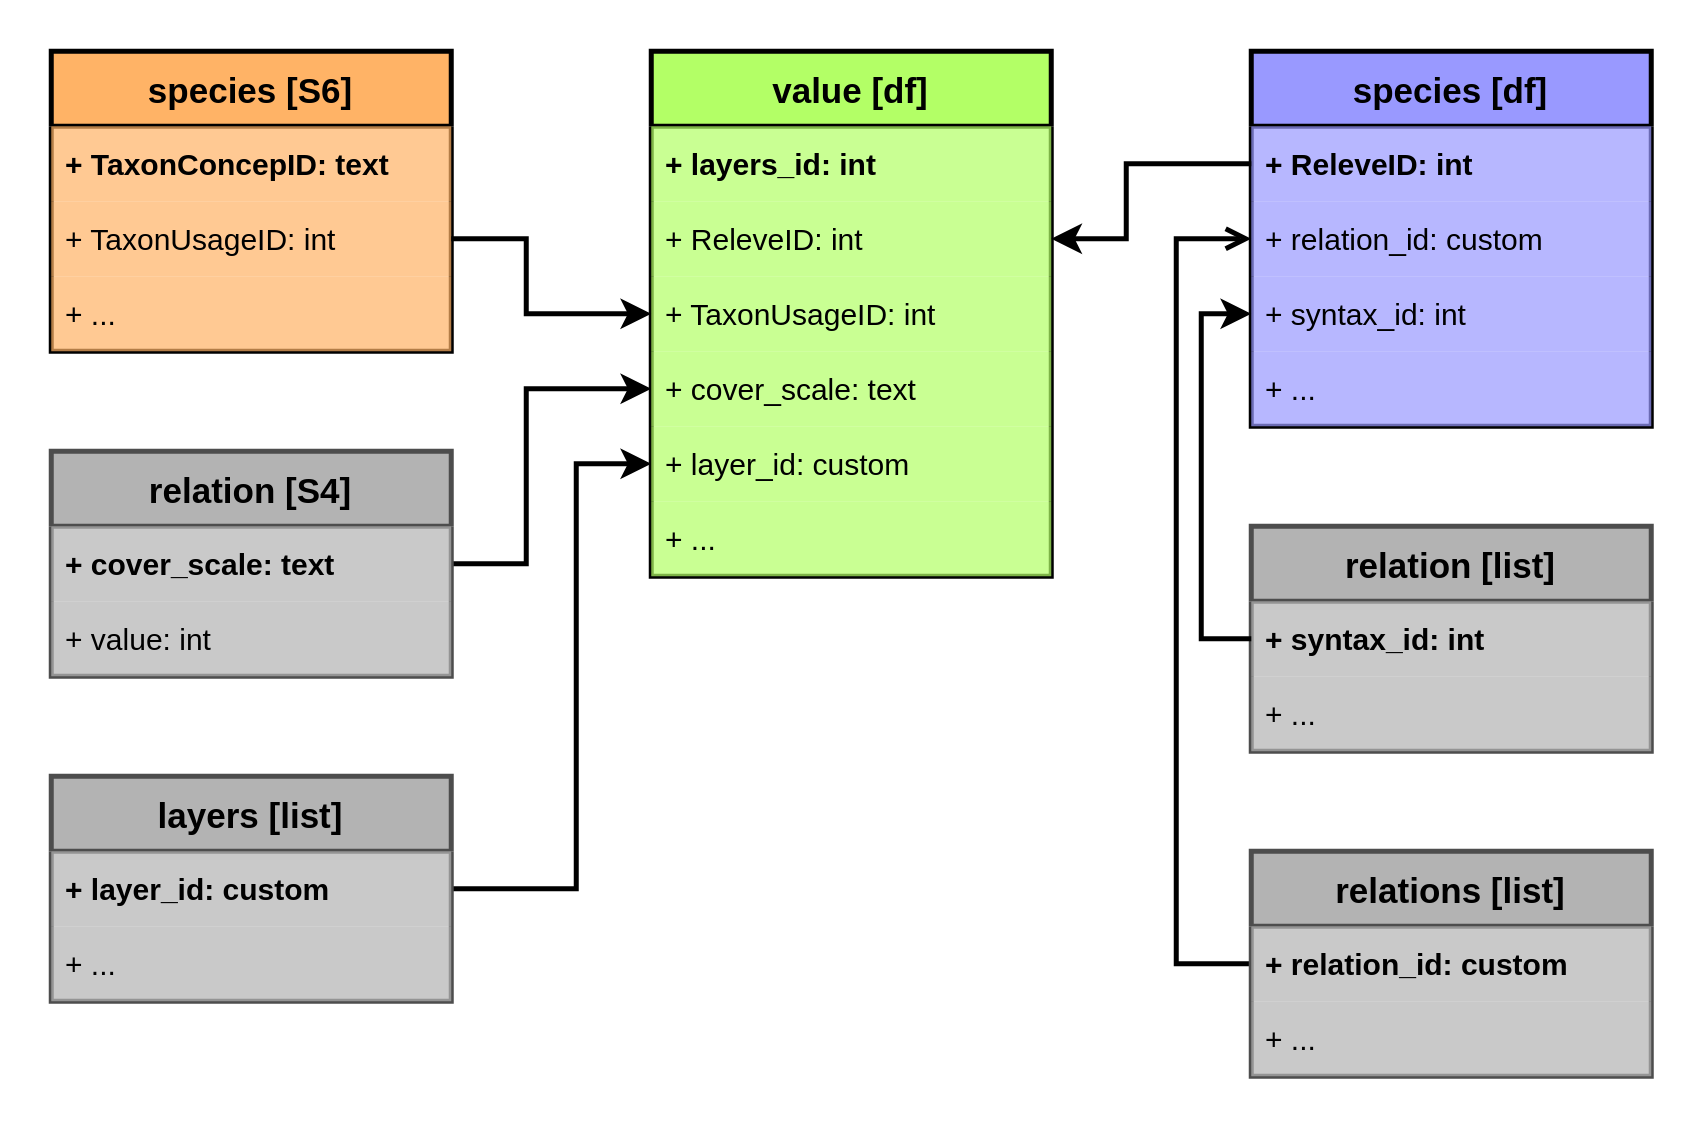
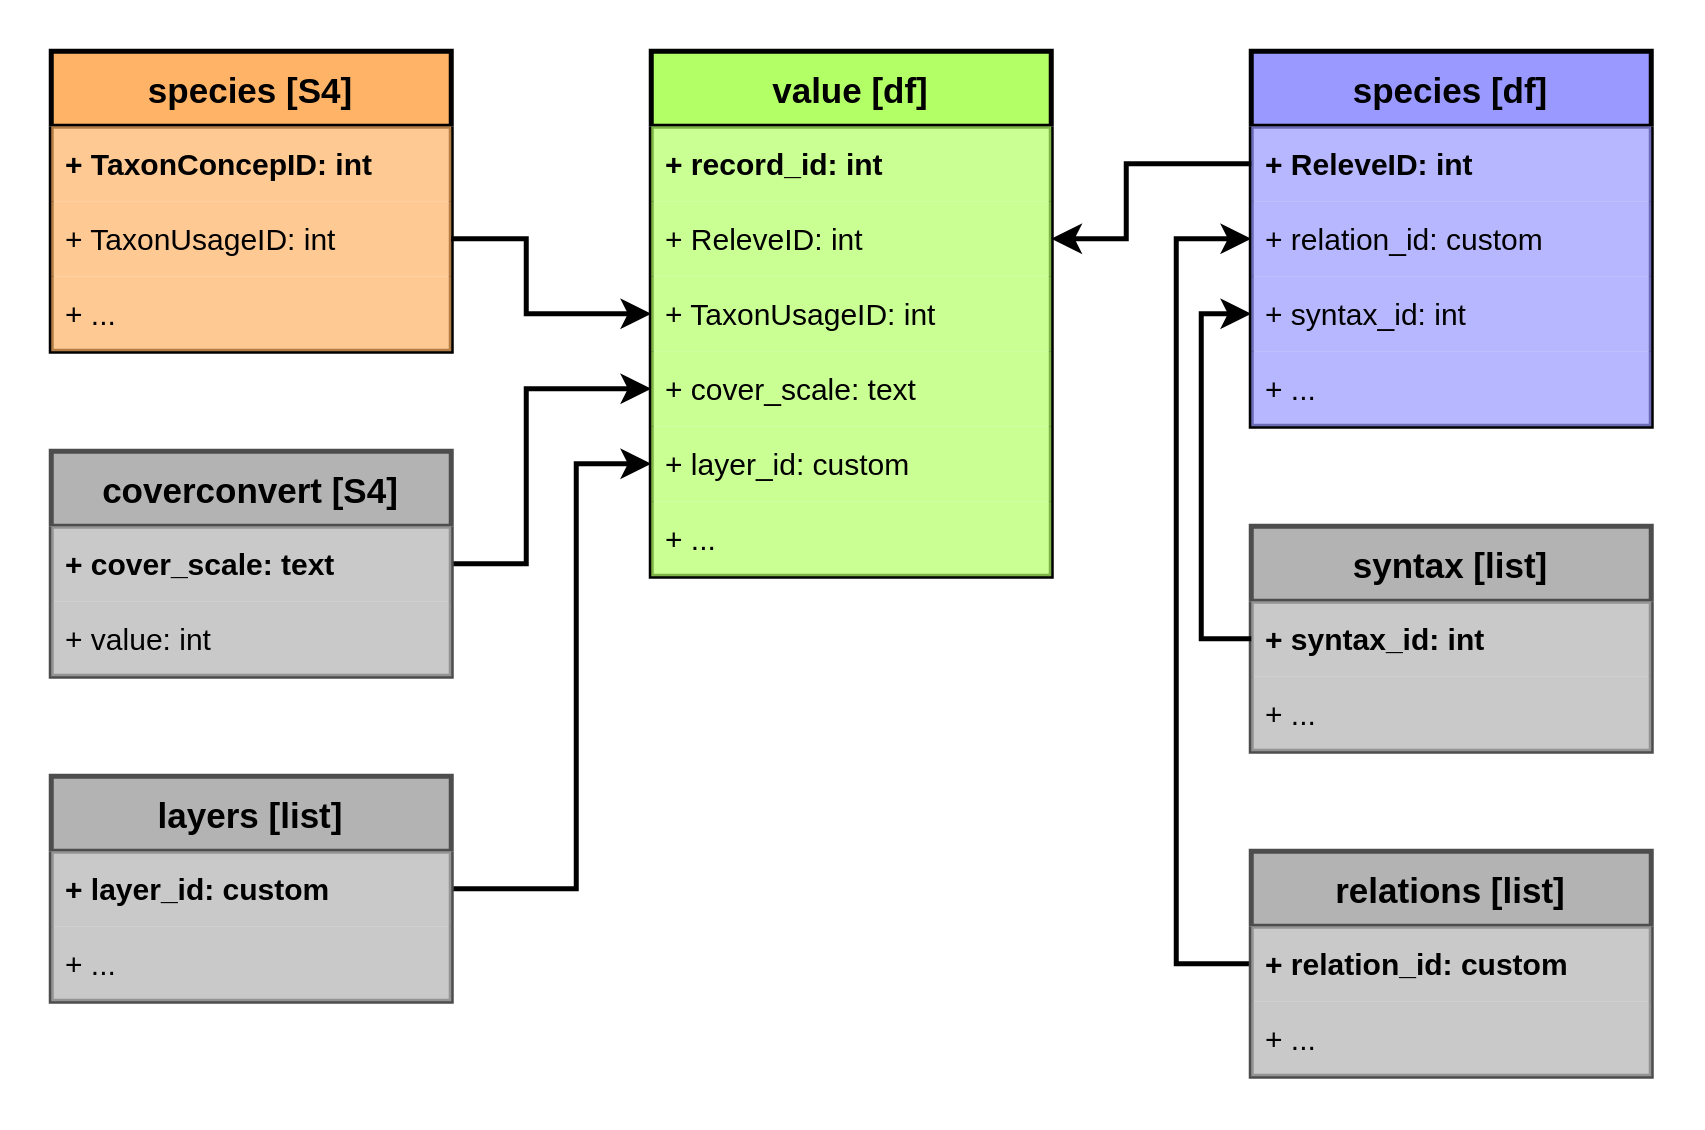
node "species [S6]": label "species [S6]" -> "species [S4]"
node "+ TaxonConcepID: text": label "+ TaxonConcepID: text" -> "+ TaxonConcepID: int"
node "+ layers_id: int": label "+ layers_id: int" -> "+ record_id: int"
edge "relations [list]" -> "species [df]": arrowhead open -> classic
node "relation [S4]": label "relation [S4]" -> "coverconvert [S4]"
node "relation [list]": label "relation [list]" -> "syntax [list]"
